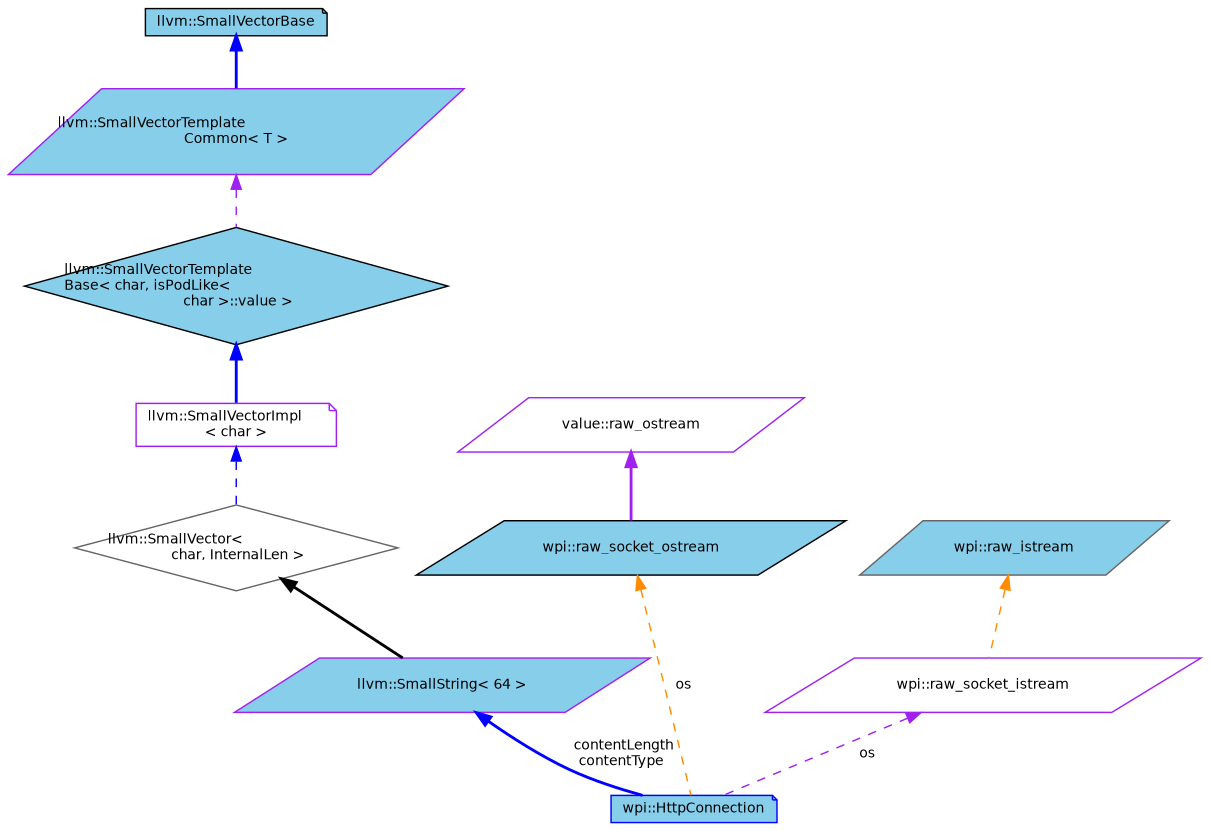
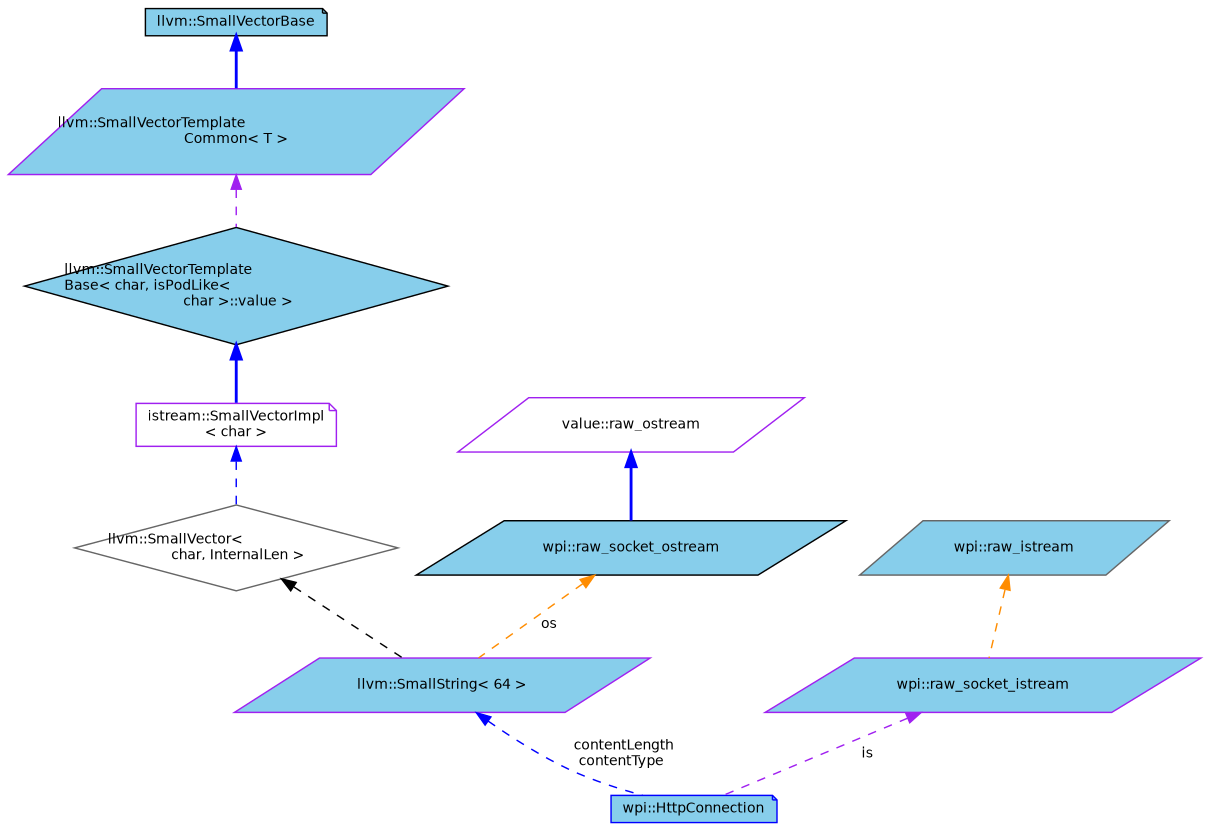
node "llvm::SmallVectorImpl < char >": label "llvm::SmallVectorImpl < char >" -> "istream::SmallVectorImpl < char >"
edge "wpi::raw_socket_ostream" -> "value::raw_ostream": color purple -> blue
edge "llvm::SmallString< 64 >" -> "llvm::SmallVector< char, InternalLen >": style bold -> dashed
node "wpi::raw_socket_istream": fillcolor white -> skyblue
edge "wpi::HttpConnection" -> "wpi::raw_socket_ostream": now "llvm::SmallString< 64 >" -> "wpi::raw_socket_ostream"
edge "wpi::HttpConnection" -> "wpi::raw_socket_istream": label " os" -> " is"
edge "wpi::HttpConnection" -> "llvm::SmallString< 64 >": style bold -> dashed
